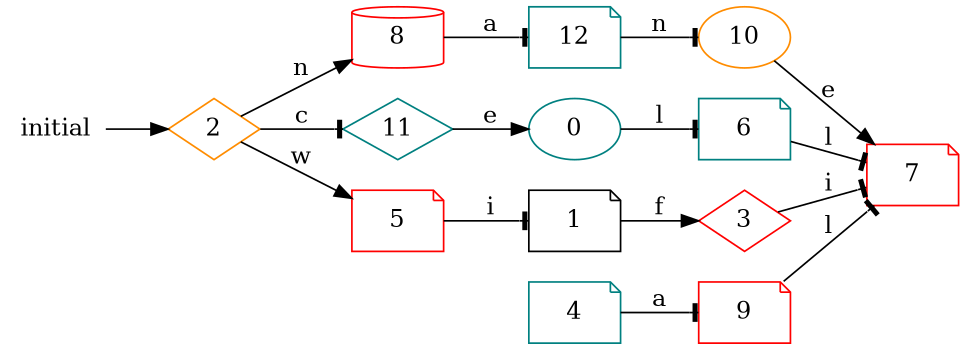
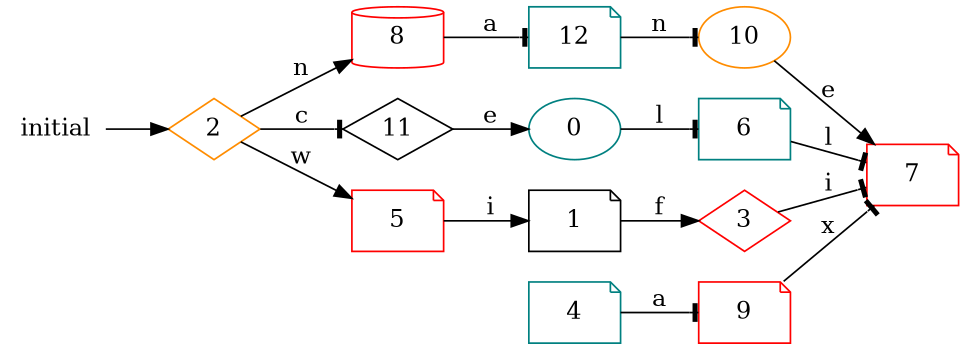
node "11": color teal -> black
edge "5" -> "1": arrowhead tee -> normal
edge "9" -> "7": label "l" -> "x"
